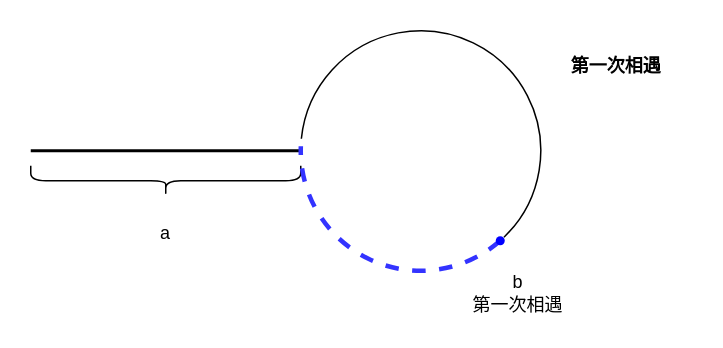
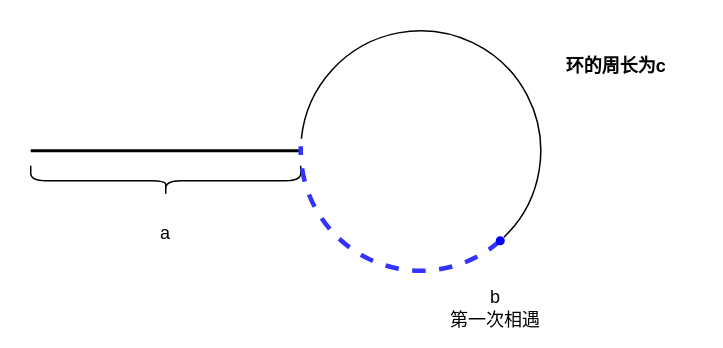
node "第一次相遇": label "第一次相遇" -> "环的周长为c"
node "b 第一次相遇": moved (518, 293) -> (496, 308)
